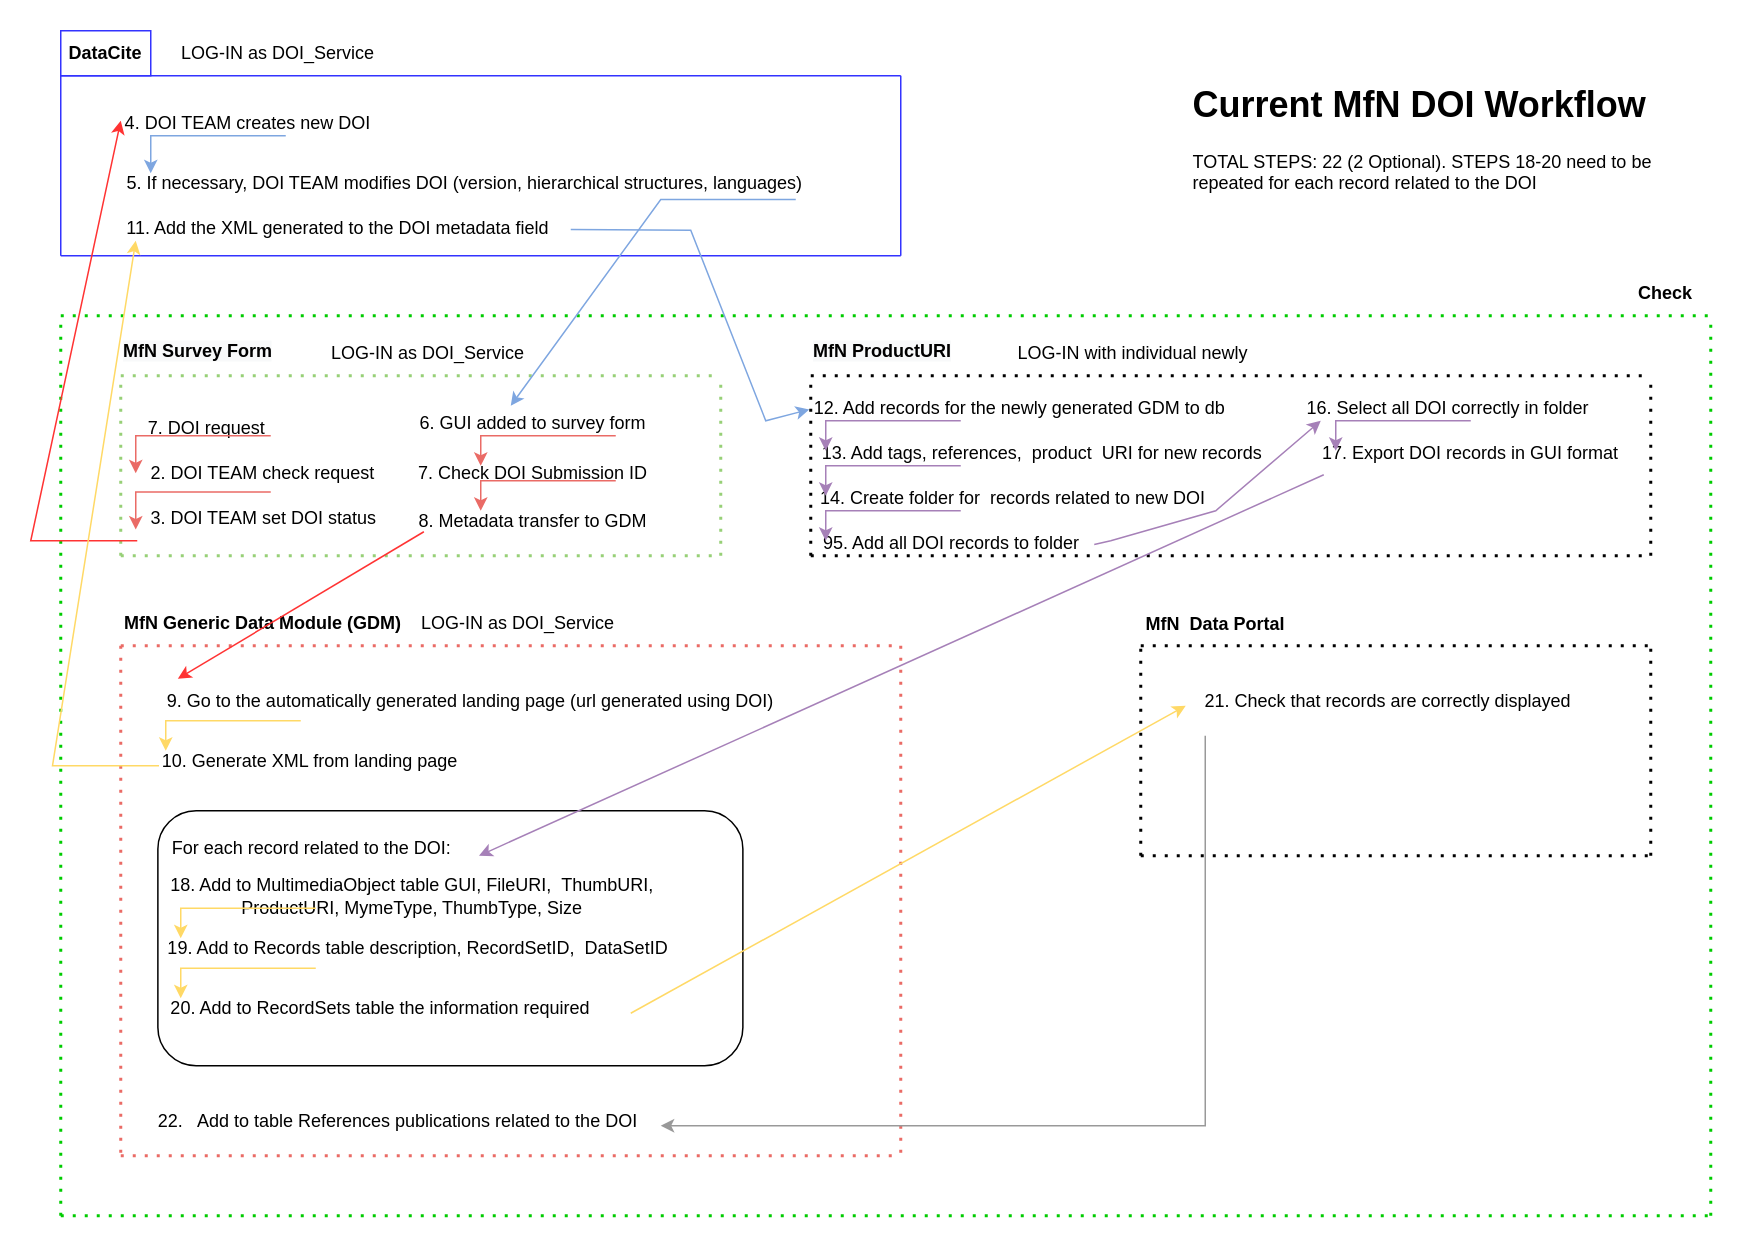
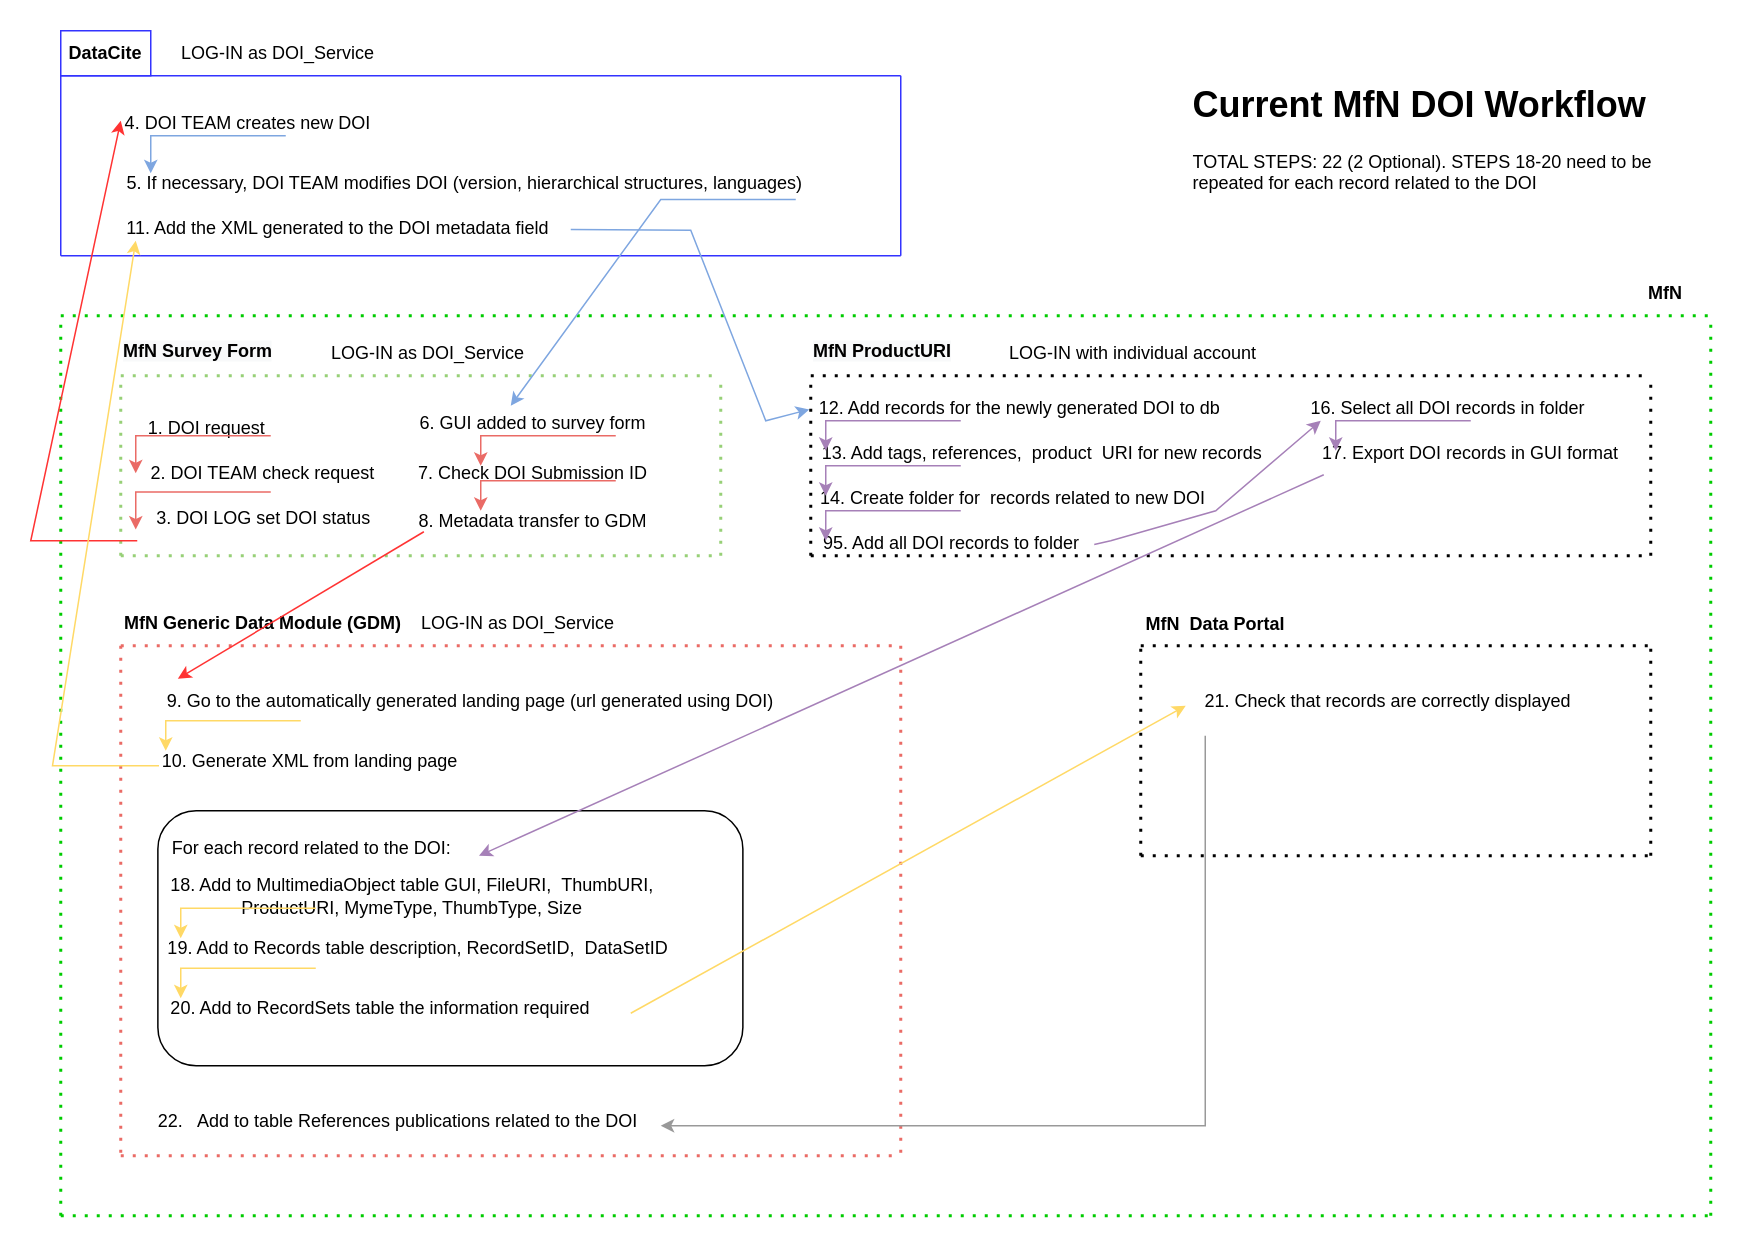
node "Check": label "Check" -> "MfN"
node "LOG-IN with individual newly": label "LOG-IN with individual newly" -> "LOG-IN with individual account"
node "12. Add records for the newly generated GDM to db": label "12. Add records for the newly generated GDM to db" -> "12. Add records for the newly generated DOI to db"
node "16. Select all DOI correctly in folder": label "16. Select all DOI correctly in folder" -> "16. Select all DOI records in folder"
node "7. DOI request": label "7. DOI request" -> "1. DOI request"
node "3. DOI TEAM set DOI status": label "3. DOI TEAM set DOI status" -> "3. DOI LOG set DOI status"
